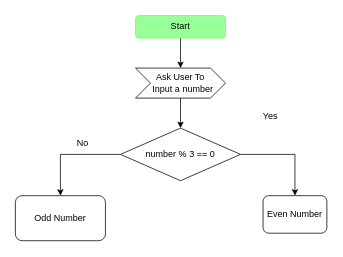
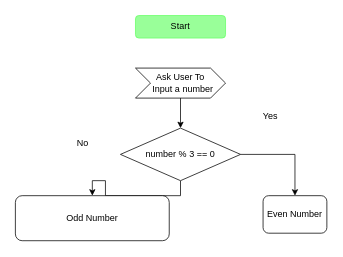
edge "Start" -> "Ask User To Input a number": removed
node "Odd Number": size 90x45 -> 154x45
